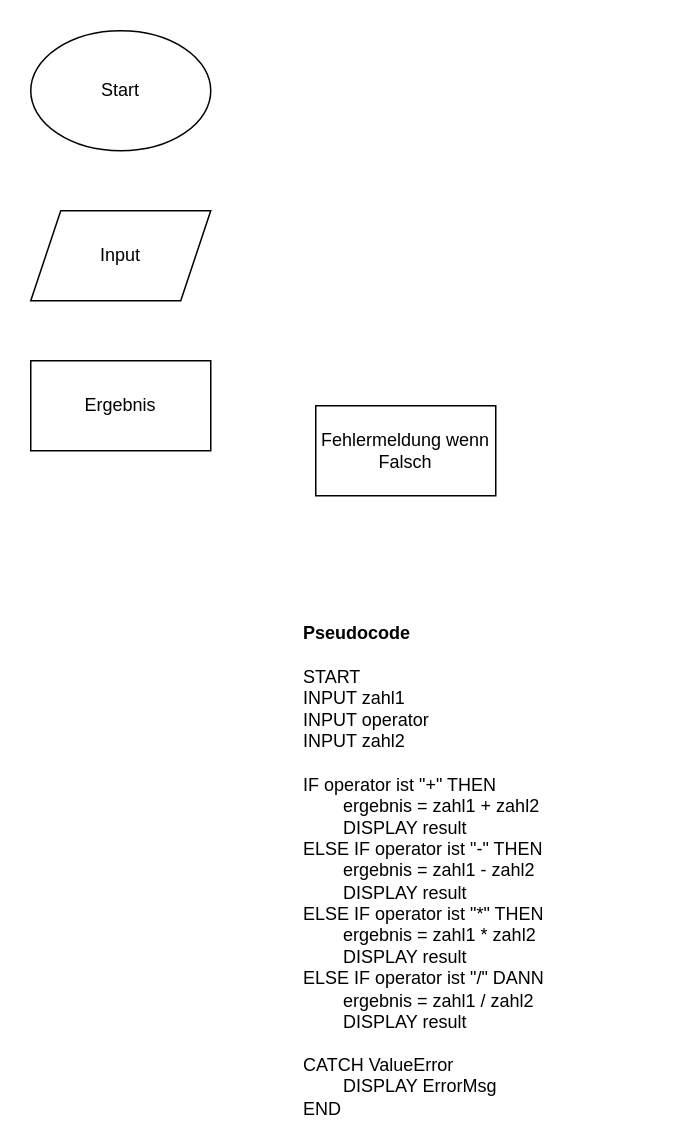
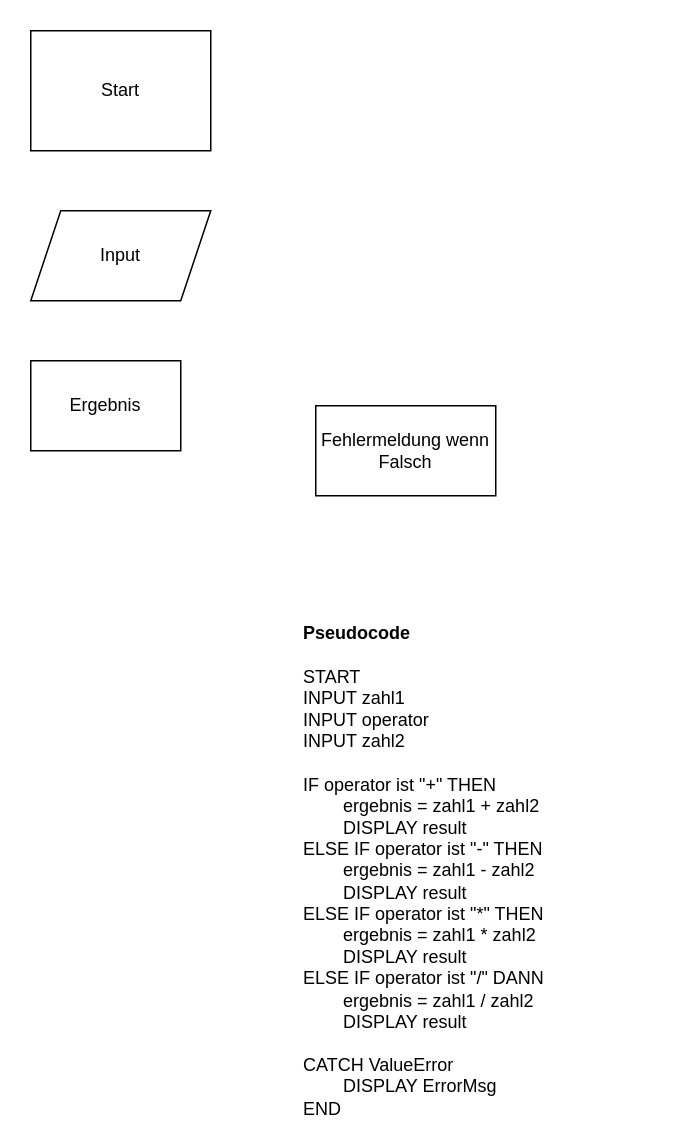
node "Start": shape ellipse -> rectangle
node "Ergebnis": size 180x90 -> 150x90
